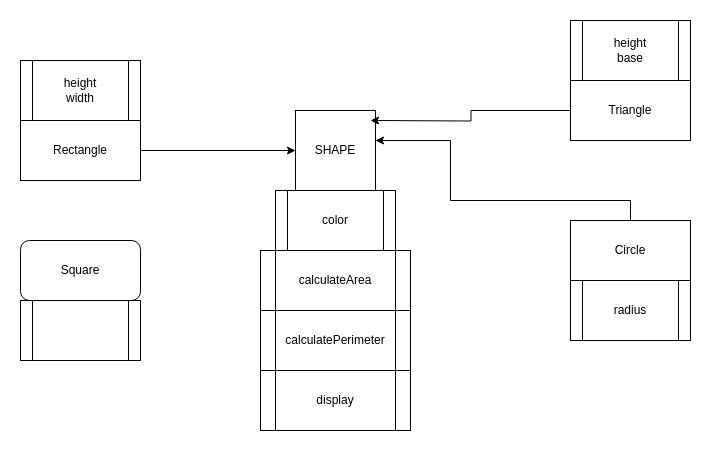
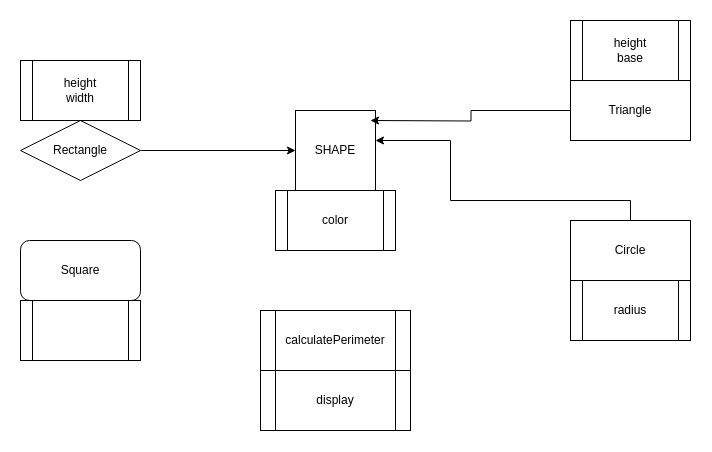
node "Rectangle": shape rectangle -> diamond
node "calculateArea": removed
